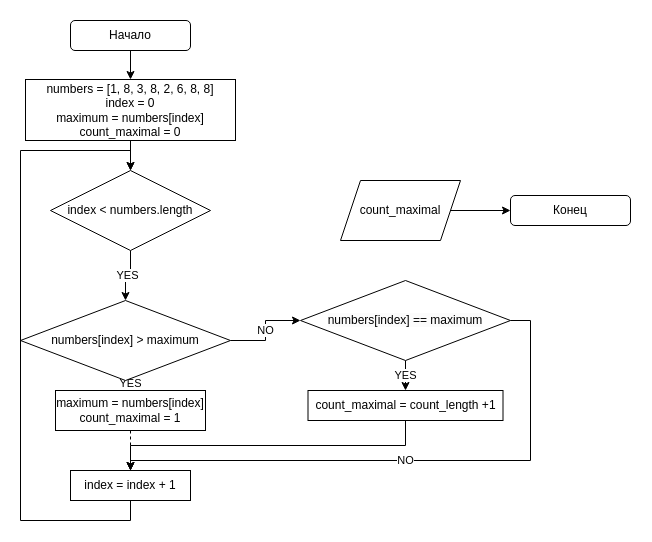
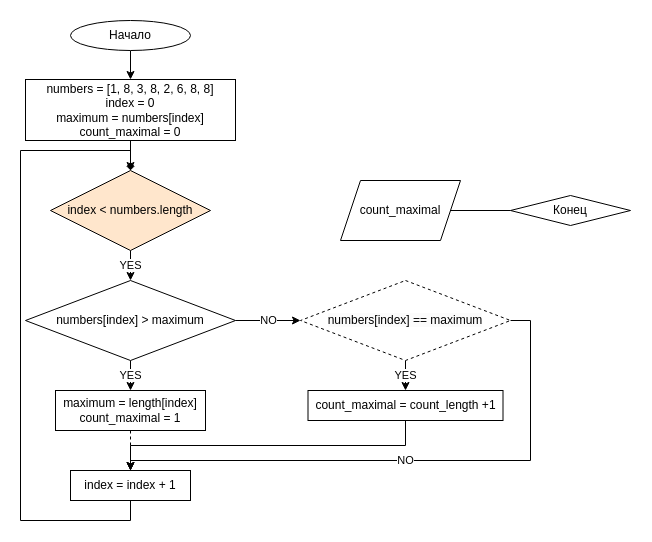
node "Начало": shape rounded rectangle -> ellipse
node "index < numbers.length": fillcolor #ffffff -> #ffe6cc
edge "count_maximal" -> "Конец": arrowhead classic -> none
node "Конец": shape rounded rectangle -> diamond
node "numbers[index] == maximum": style solid -> dashed
edge "index = index + 1" -> "index < numbers.length": arrowhead classic -> diamond
node "numbers[index] > maximum": moved (126, 341) -> (131, 321)
node "maximum = numbers[index] count_maximal = 1": label "maximum = numbers[index] count_maximal = 1" -> "maximum = length[index] count_maximal = 1"
